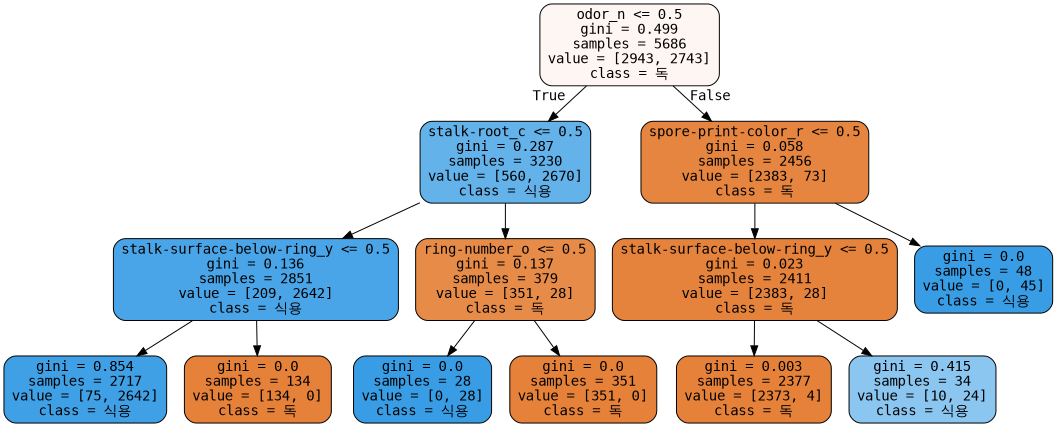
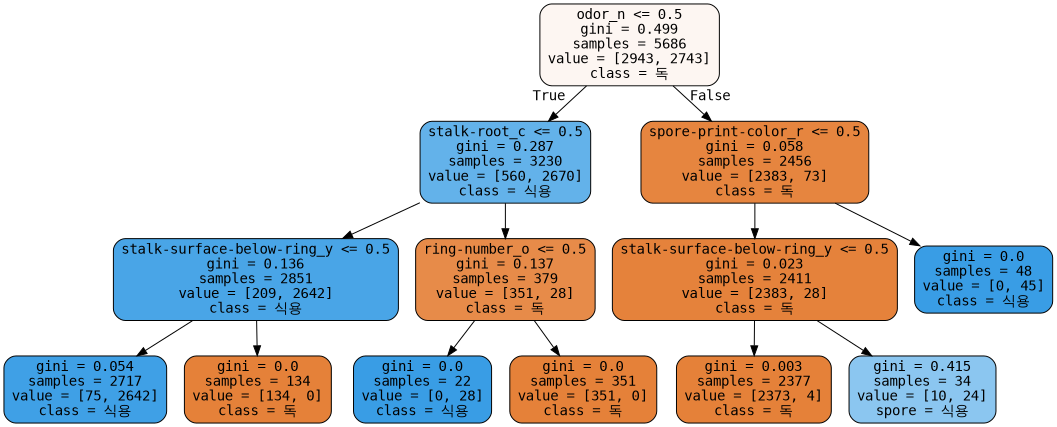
node "gini = 0.854 samples = 2717 value = [75, 2642] class = 식용": label "gini = 0.854 samples = 2717 value = [75, 2642] class = 식용" -> "gini = 0.054 samples = 2717 value = [75, 2642] class = 식용"
node "gini = 0.0 samples = 28 value = [0, 28] class = 식용": label "gini = 0.0 samples = 28 value = [0, 28] class = 식용" -> "gini = 0.0 samples = 22 value = [0, 28] class = 식용"
node "gini = 0.415 samples = 34 value = [10, 24] class = 식용": label "gini = 0.415 samples = 34 value = [10, 24] class = 식용" -> "gini = 0.415 samples = 34 value = [10, 24] spore = 식용"
